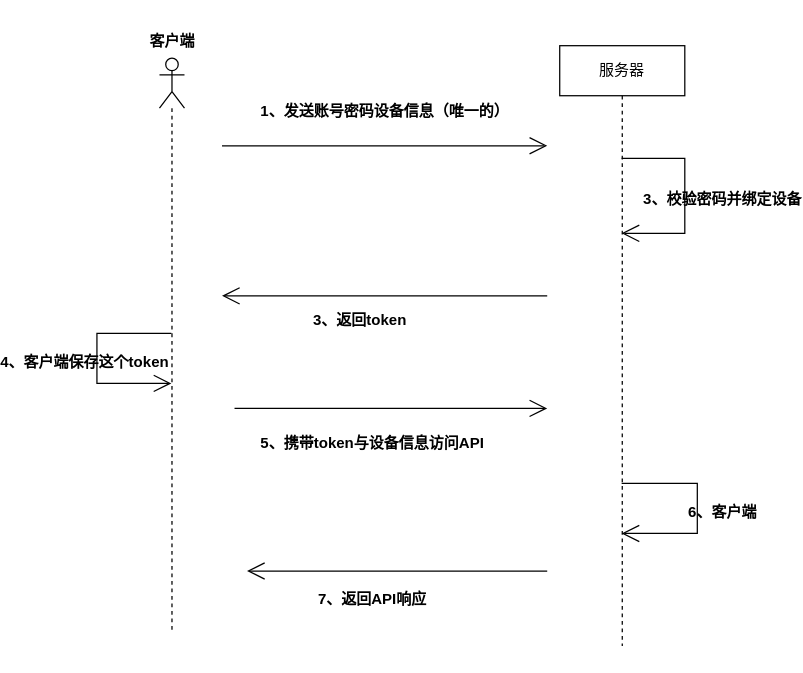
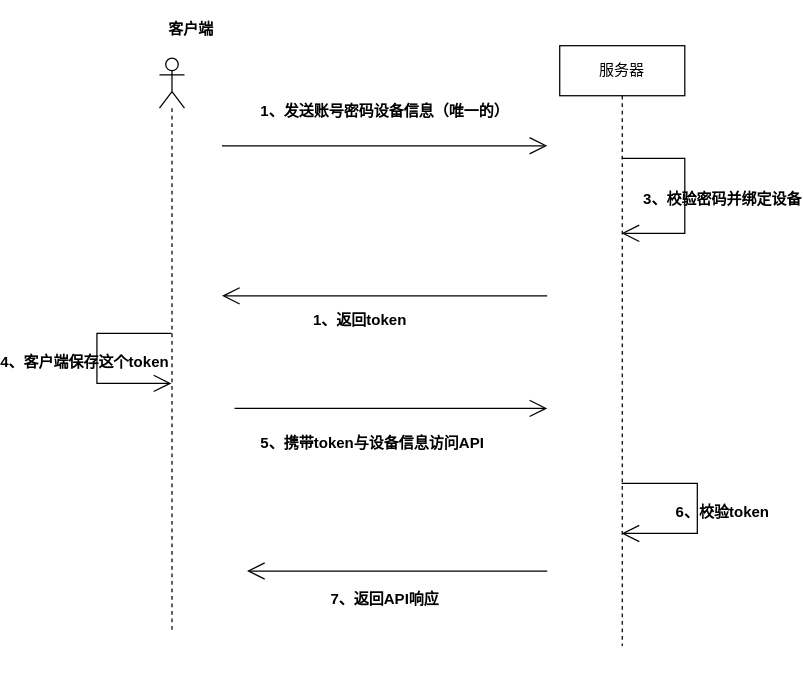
node "客户端": moved (172, 42) -> (191, 29)
node "3、返回token": label "3、返回token" -> "1、返回token"
node "6、客户端": label "6、客户端" -> "6、校验token"
node "7、返回API响应": moved (372, 599) -> (384, 599)
